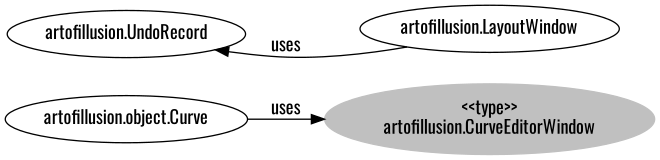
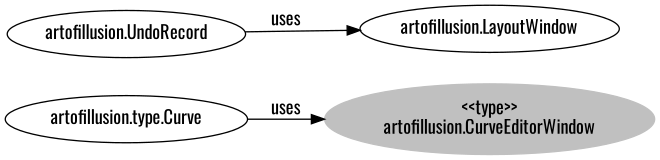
edge "artofillusion.LayoutWindow" -> "artofillusion.UndoRecord": reversed
node "artofillusion.object.Curve": label "artofillusion.object.Curve" -> "artofillusion.type.Curve"
